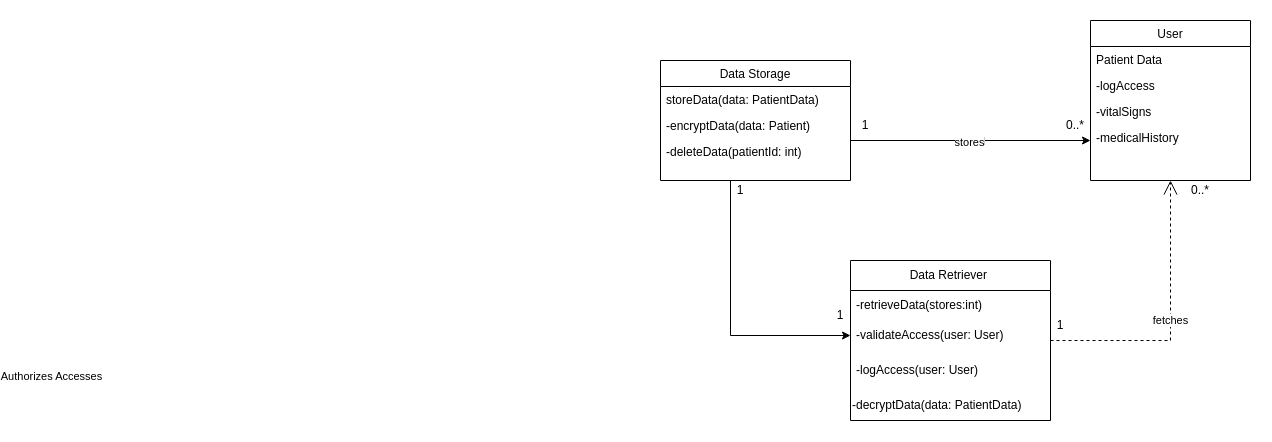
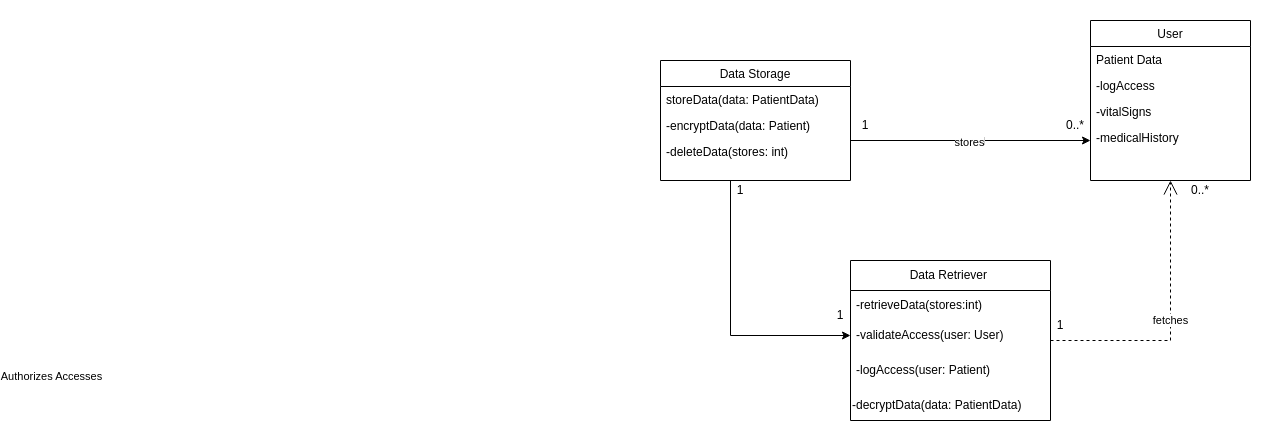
node "-deleteData(patientId: int)": label "-deleteData(patientId: int)" -> "-deleteData(stores: int)"
node "-logAccess(user: User)": label "-logAccess(user: User)" -> "-logAccess(user: Patient)"
